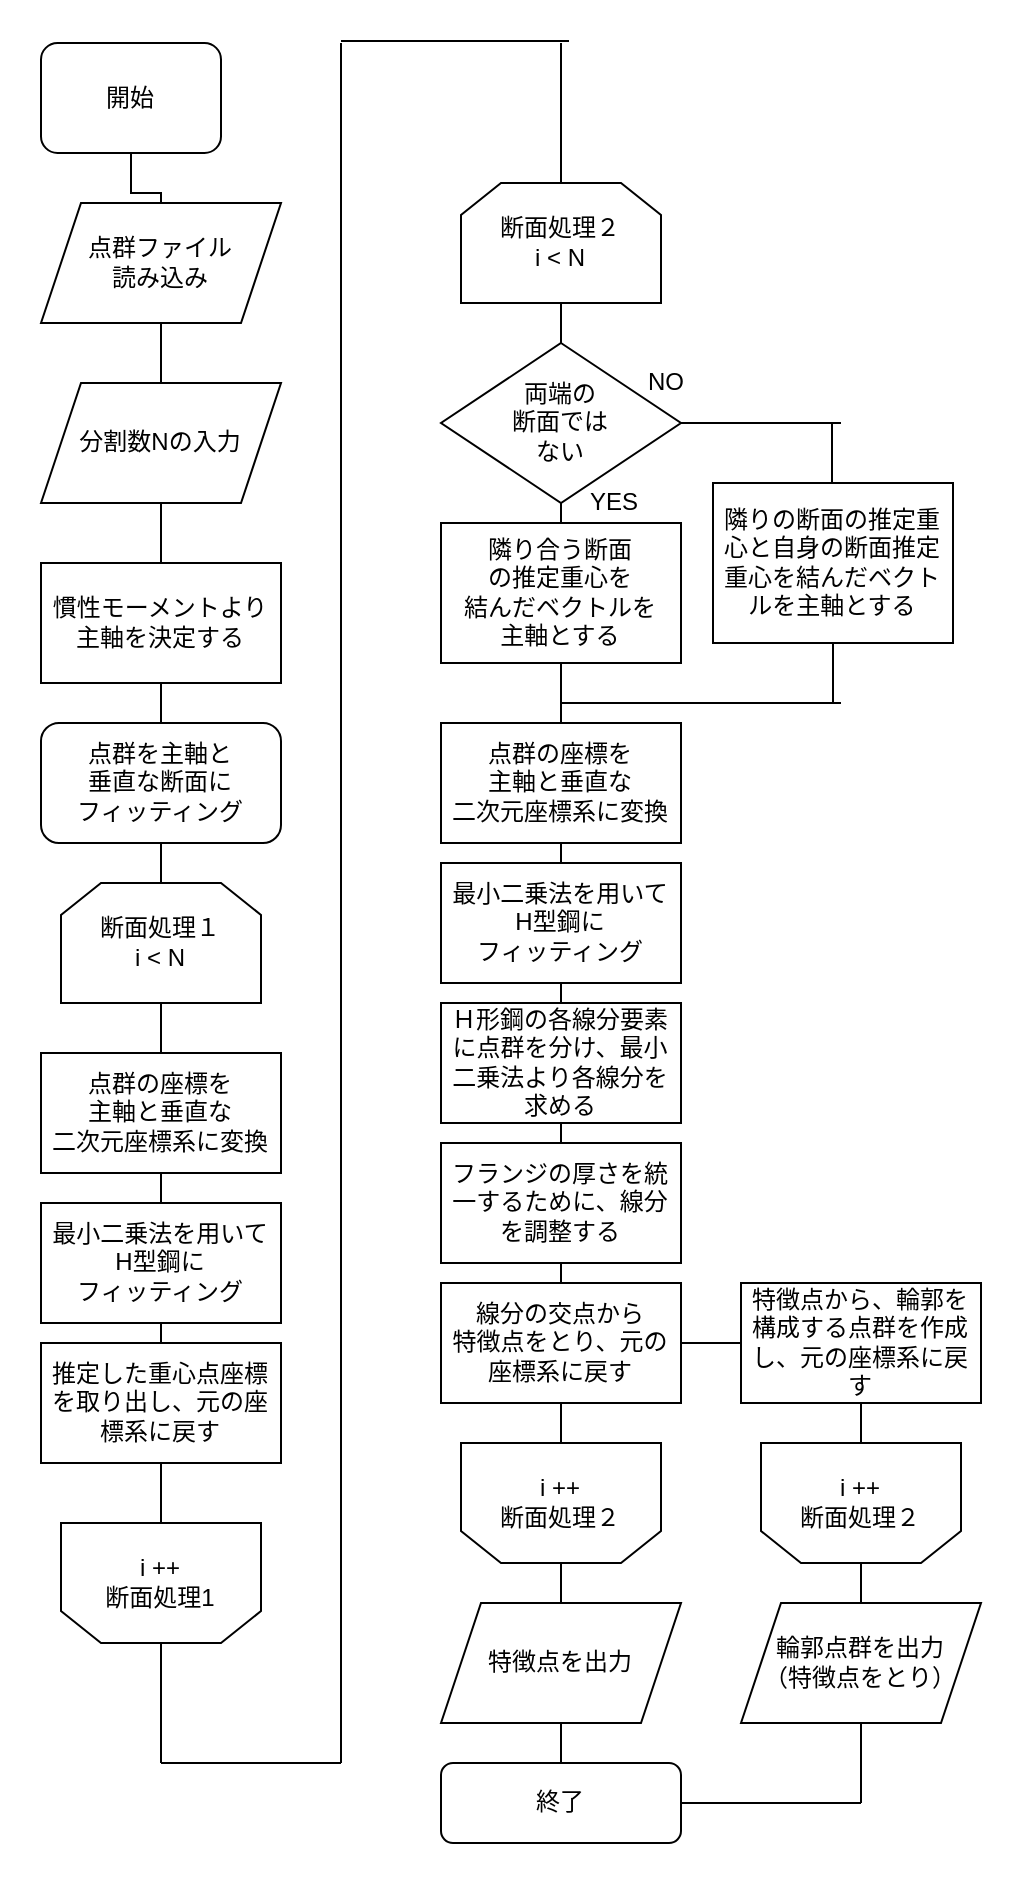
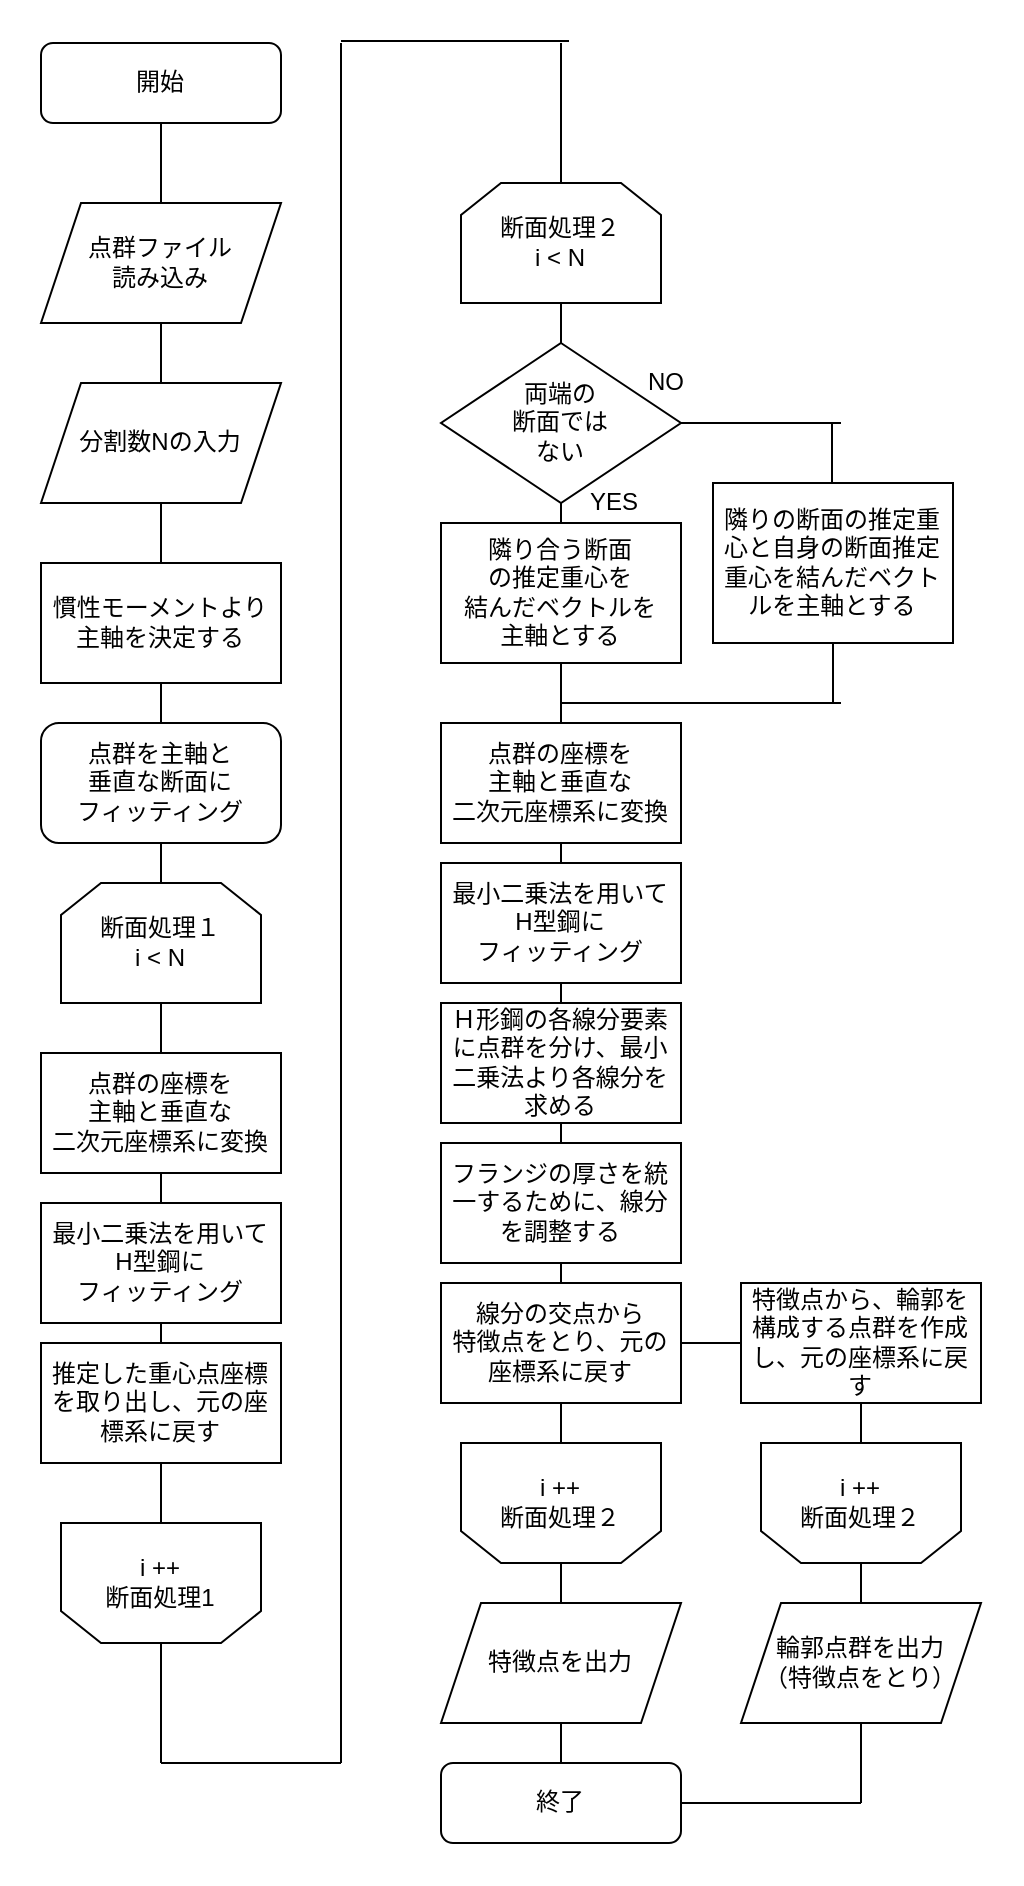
node "開始": size 180x110 -> 240x80
